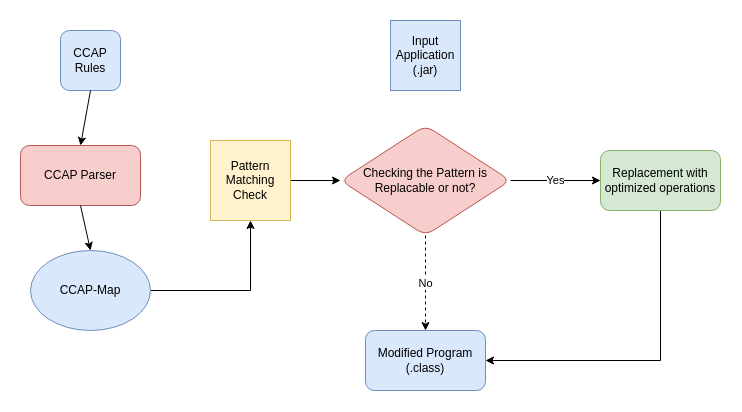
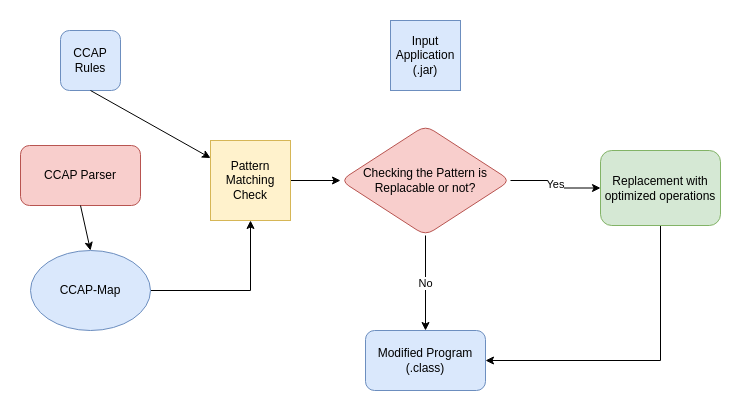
edge "CCAP Rules" -> "CCAP Parser": now "CCAP Rules" -> "Pattern Matching Check"
node "Replacement with optimized operations": size 120x60 -> 120x75
edge "Checking the Pattern is Replacable or not?" -> "Modified Program (.class)": style dashed -> solid
